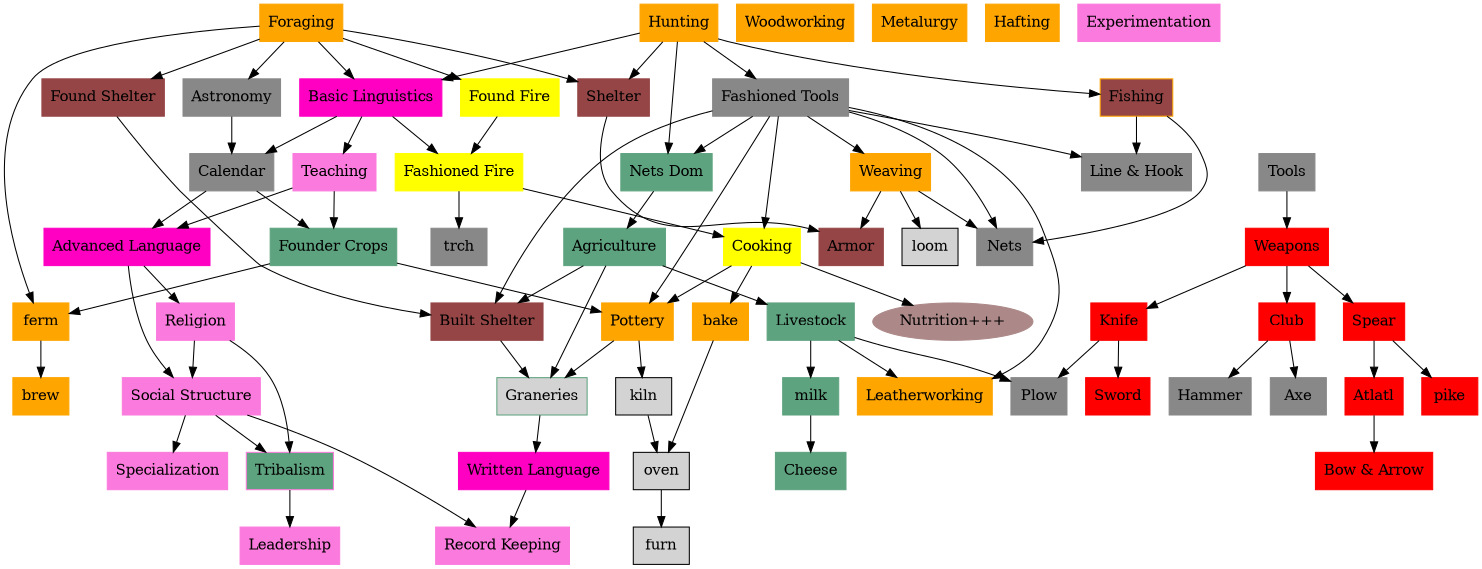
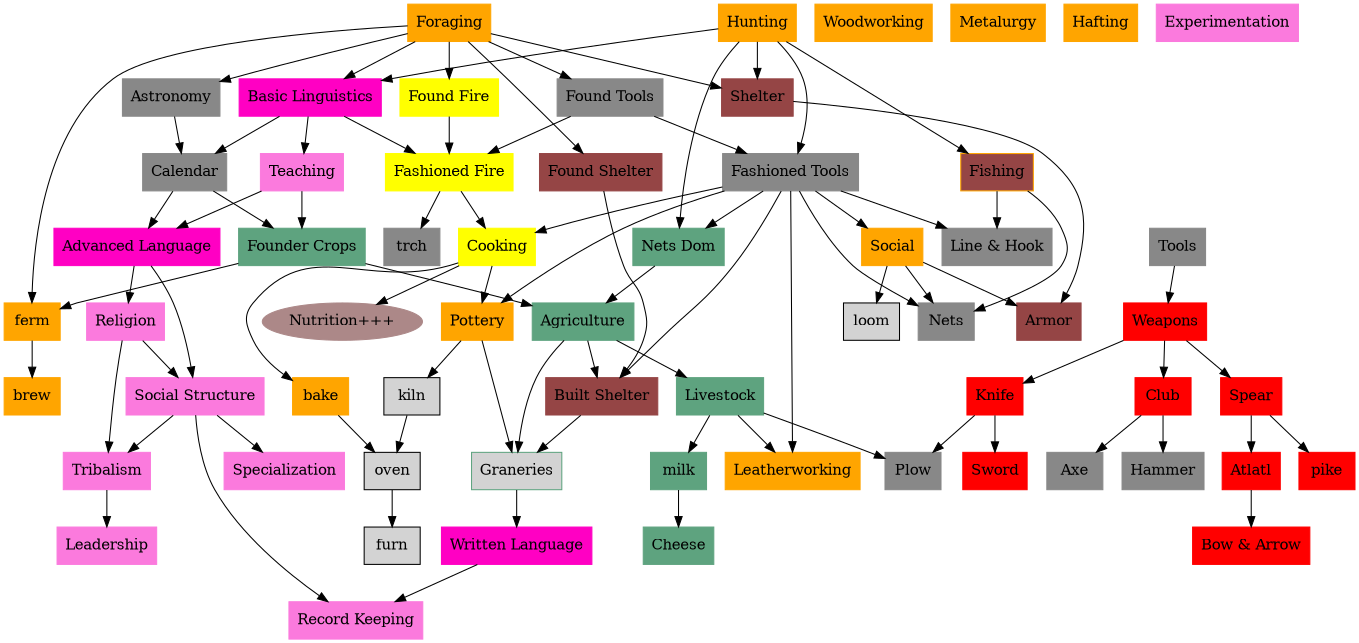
node "Found Tools": added
node "Weaving": label "Weaving" -> "Social"
edge "Founder Crops" -> "Pottery": now "Founder Crops" -> "Agriculture"
node "Tribalism": fillcolor #5ea37f -> #fb7add
